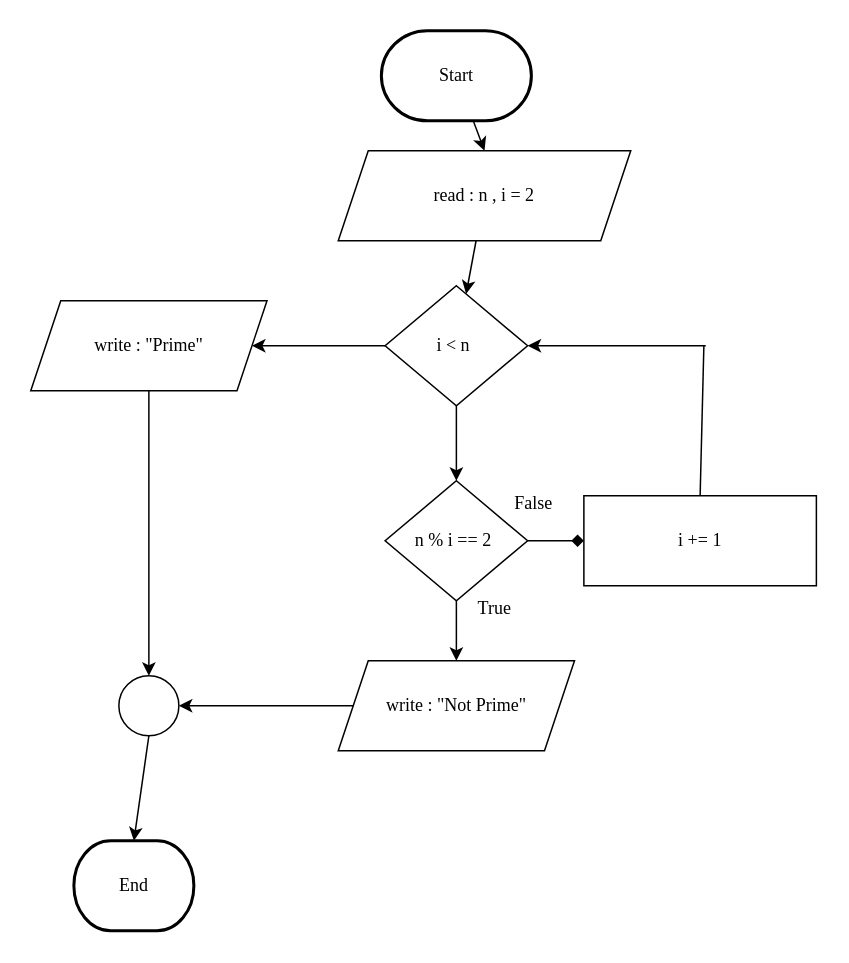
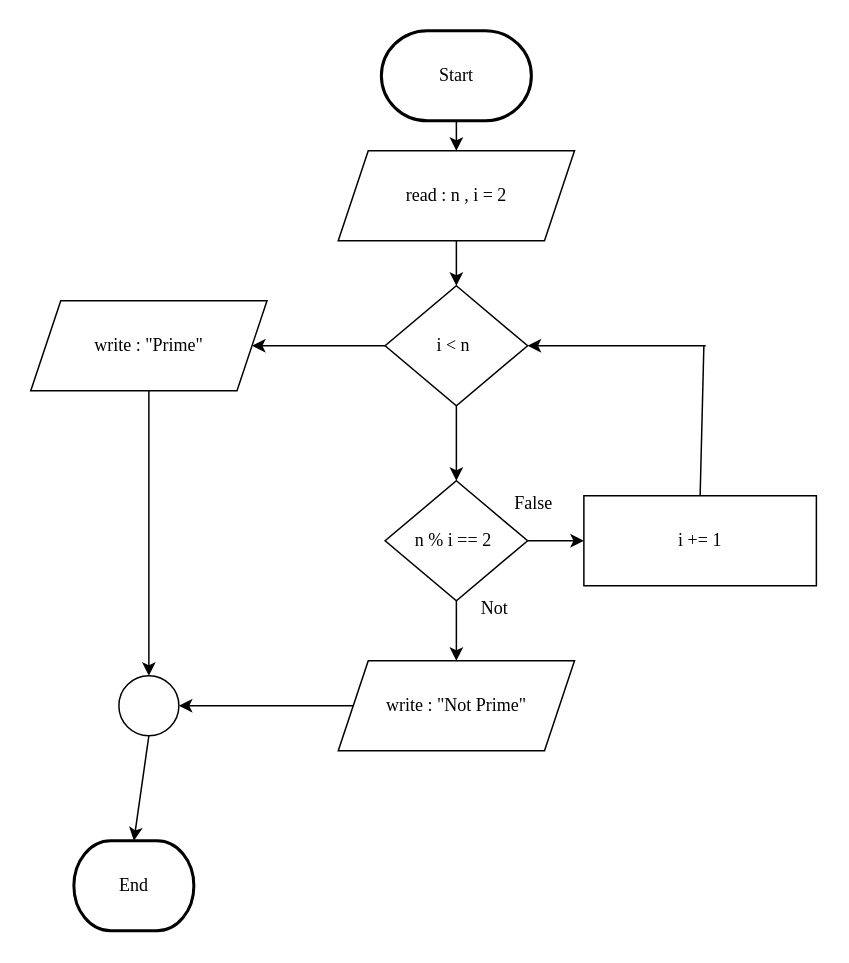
node "read : n , i = 2": size 293x90 -> 236x90
edge "n % i == 2" -> "i += 1": arrowhead diamond -> classic
node "True": label "True" -> "Not"
